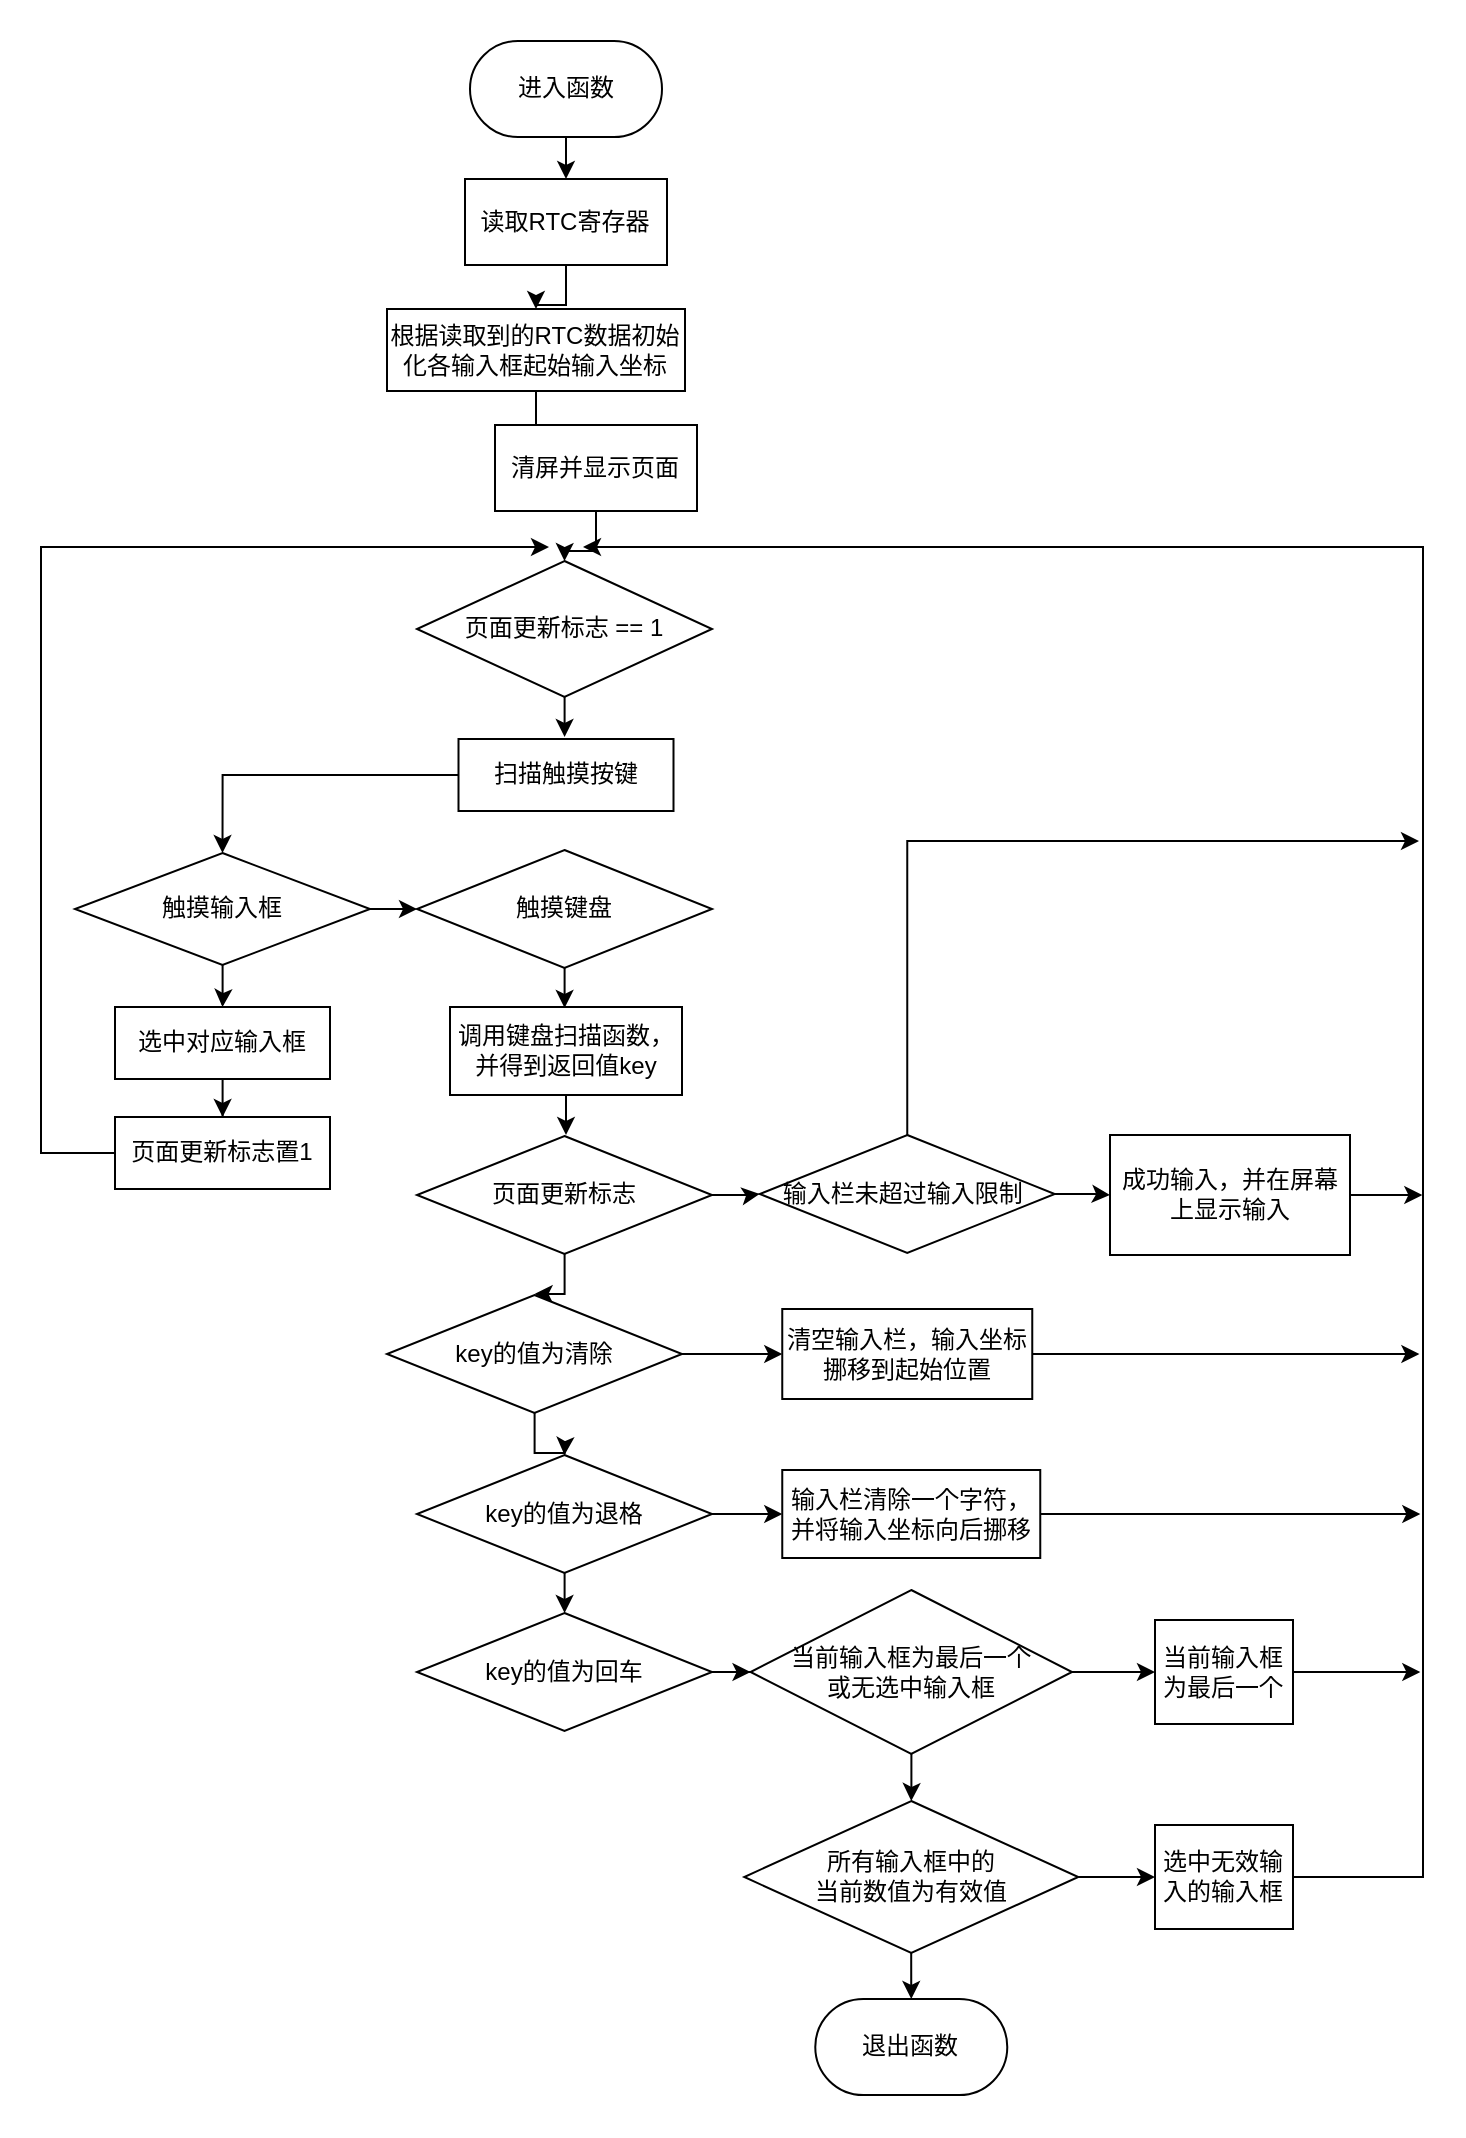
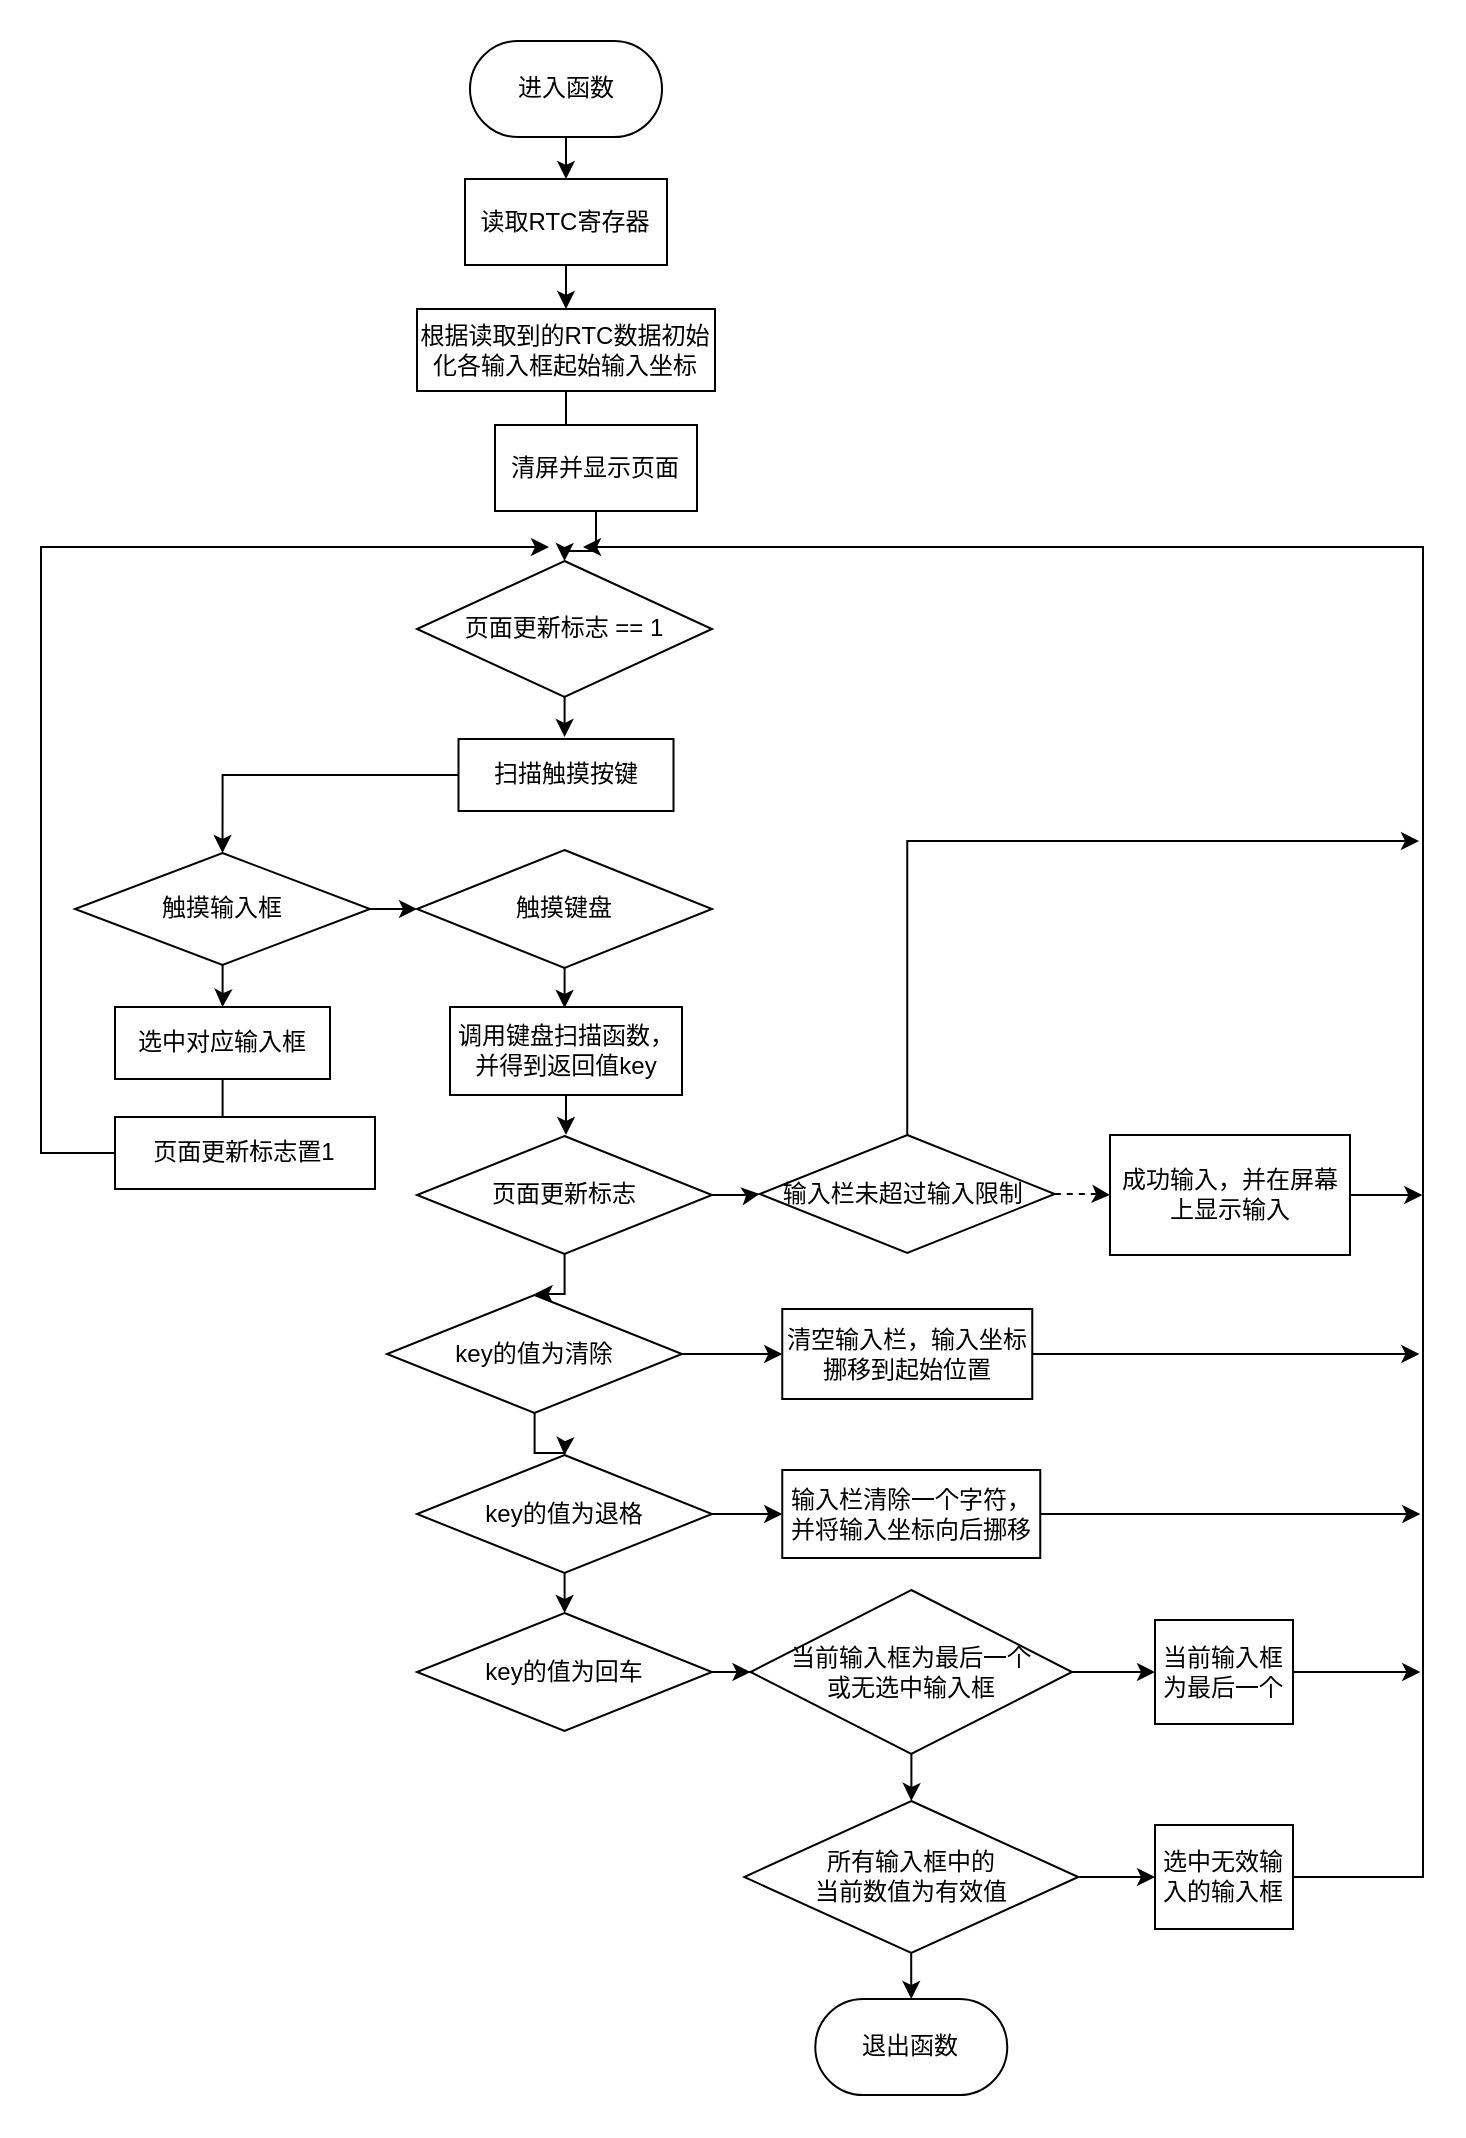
node "根据读取到的RTC数据初始化各输入框起始输入坐标": moved (536, 350) -> (566, 350)
node "页面更新标志置1": size 215x72 -> 260x72
edge "输入栏未超过输入限制" -> "成功输入，并在屏幕上显示输入": style solid -> dashed
